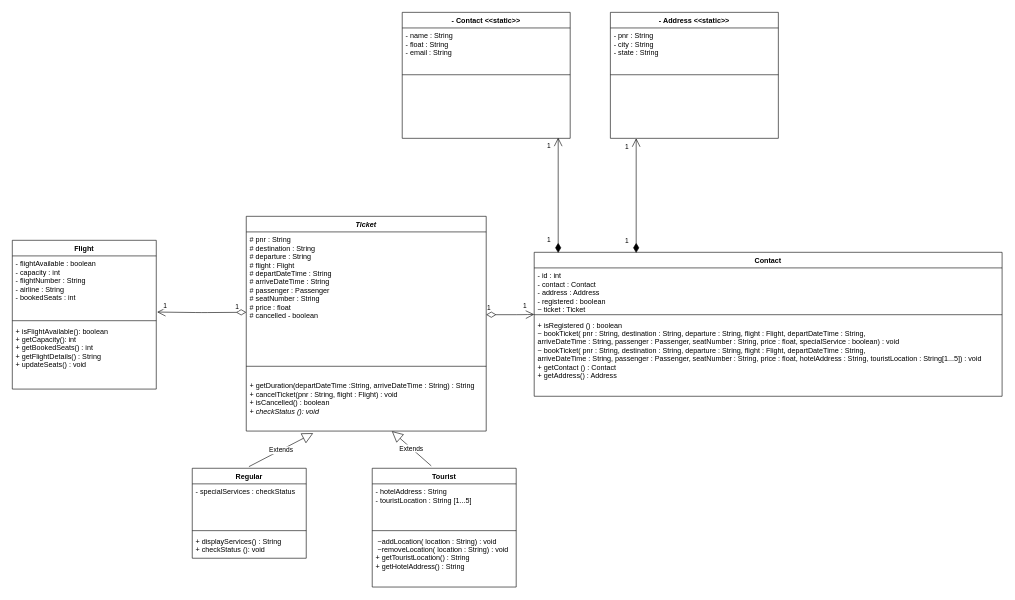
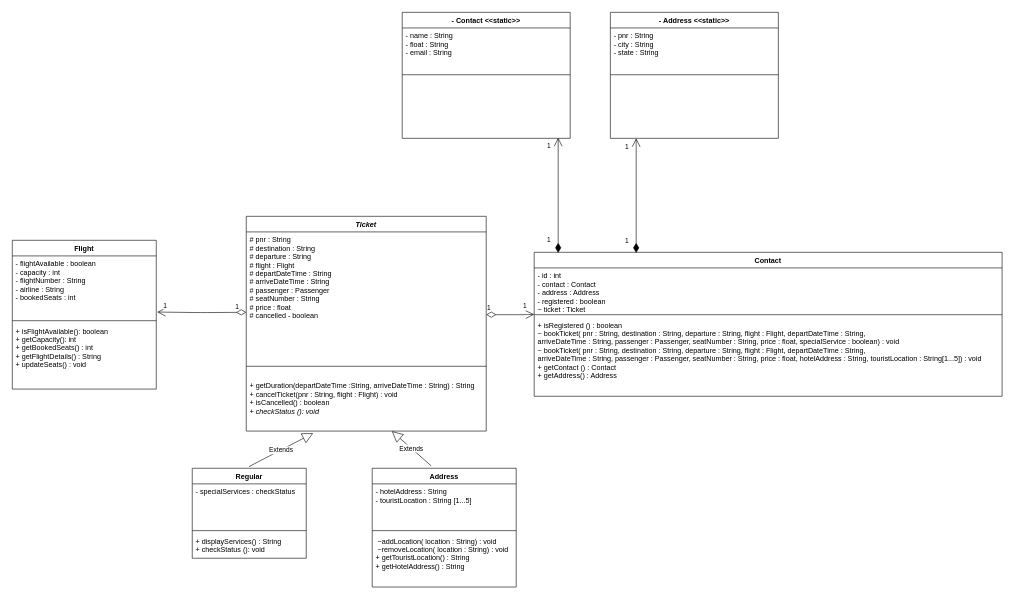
node "Tourist": label "Tourist" -> "Address"
